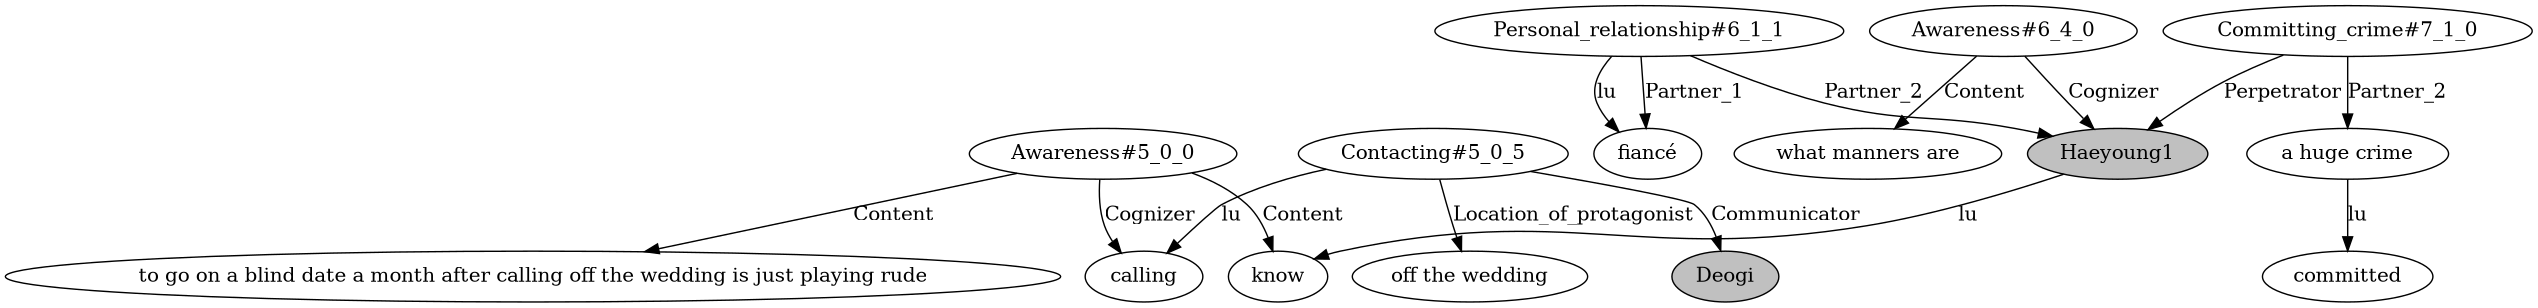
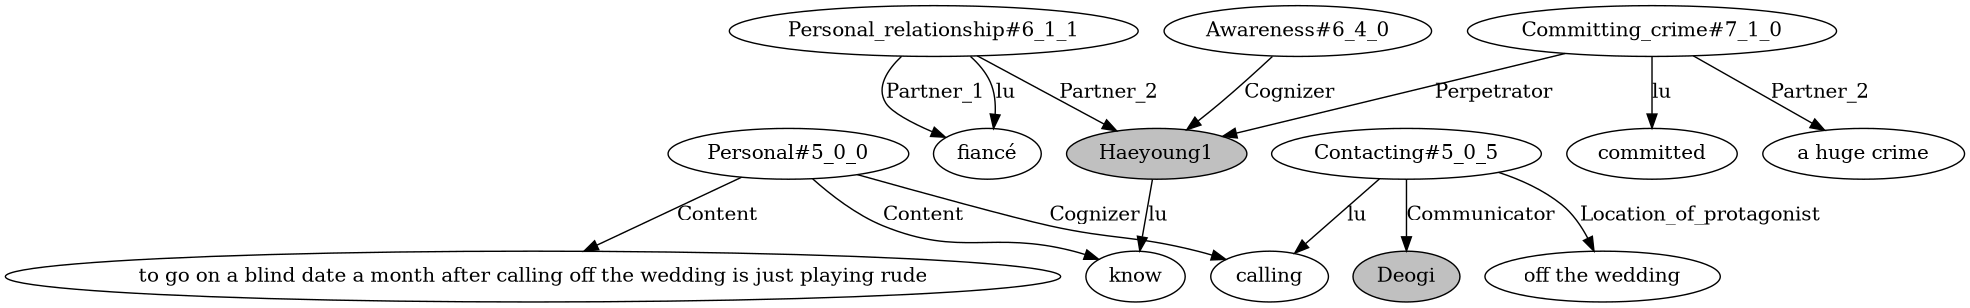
node "Awareness#5_0_0": label "Awareness#5_0_0" -> "Personal#5_0_0"
node "what manners are": removed
edge "a huge crime" -> "committed": now "Committing_crime#7_1_0" -> "committed"
